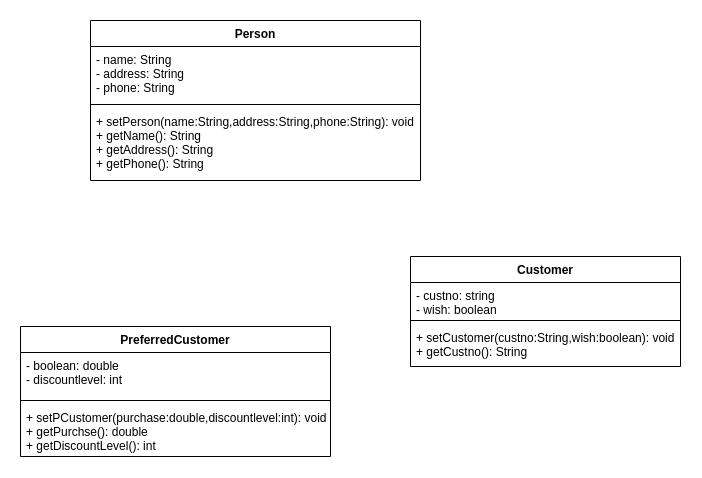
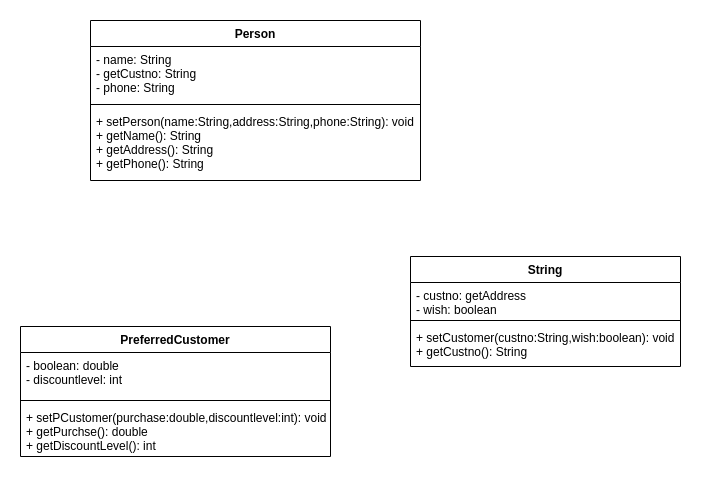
node "- name: String - address: String - phone: String": label "- name: String - address: String - phone: String" -> "- name: String - getCustno: String - phone: String"
node "Customer": label "Customer" -> "String"
node "- custno: string - wish: boolean": label "- custno: string - wish: boolean" -> "- custno: getAddress - wish: boolean"
